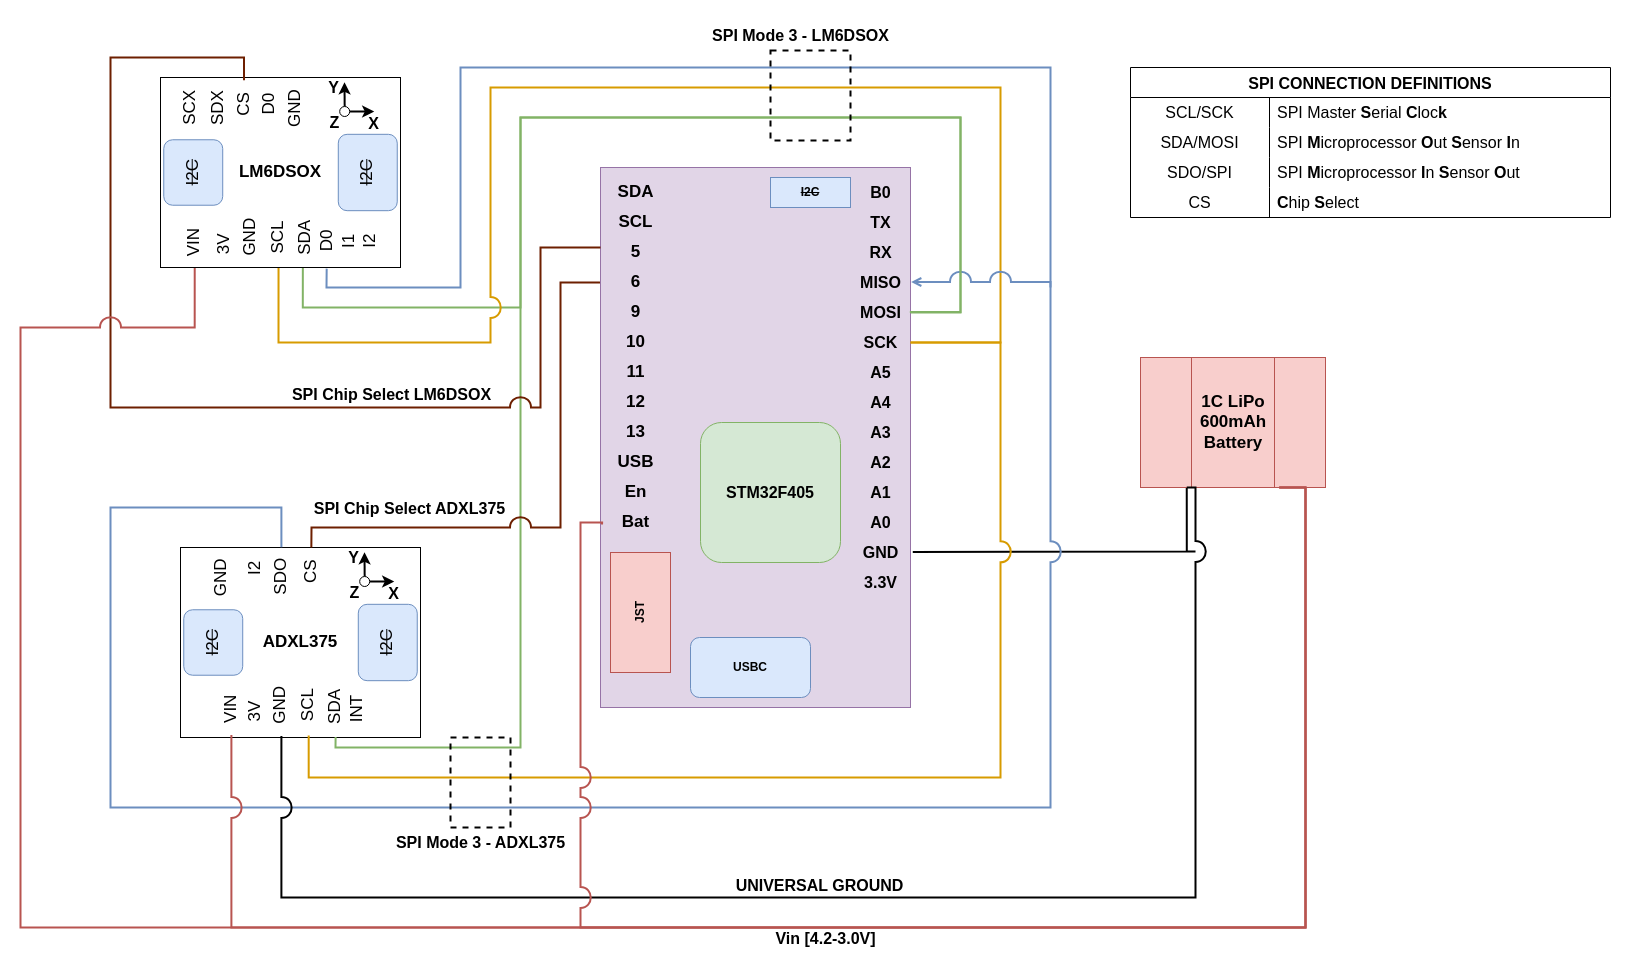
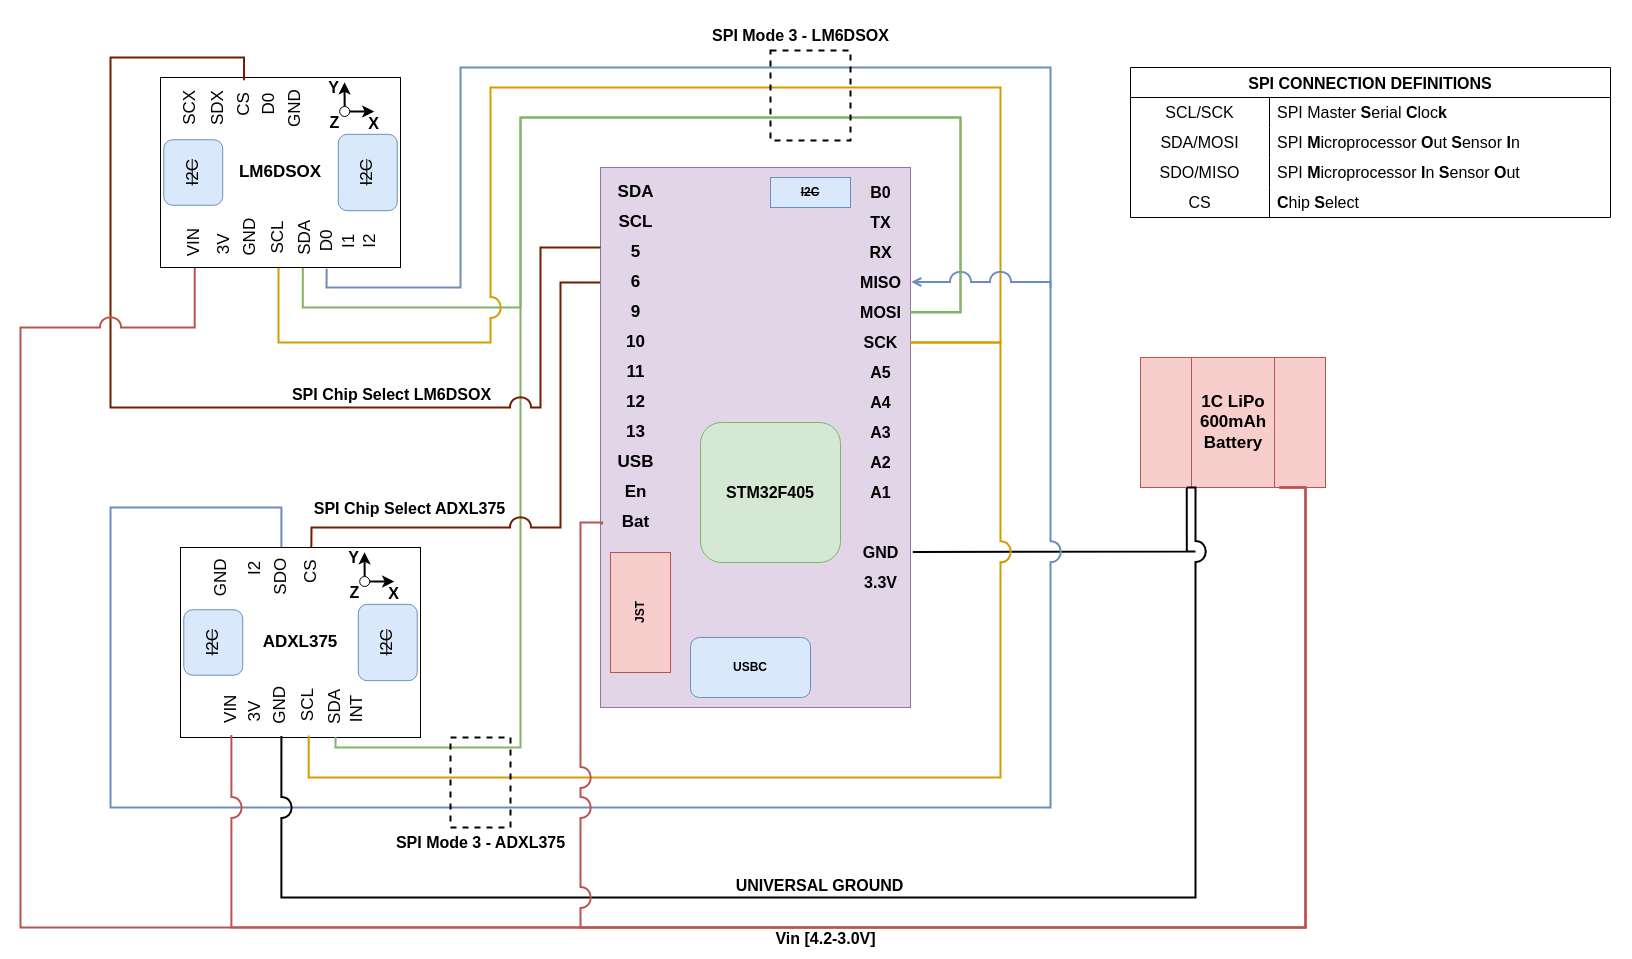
node "SDO/SPI": label "SDO/SPI" -> "SDO/MISO"
node "A0": removed
